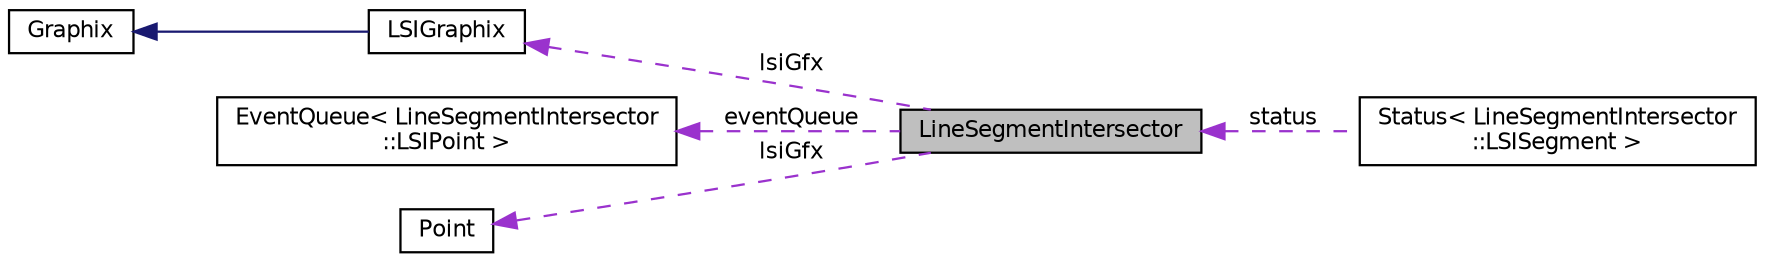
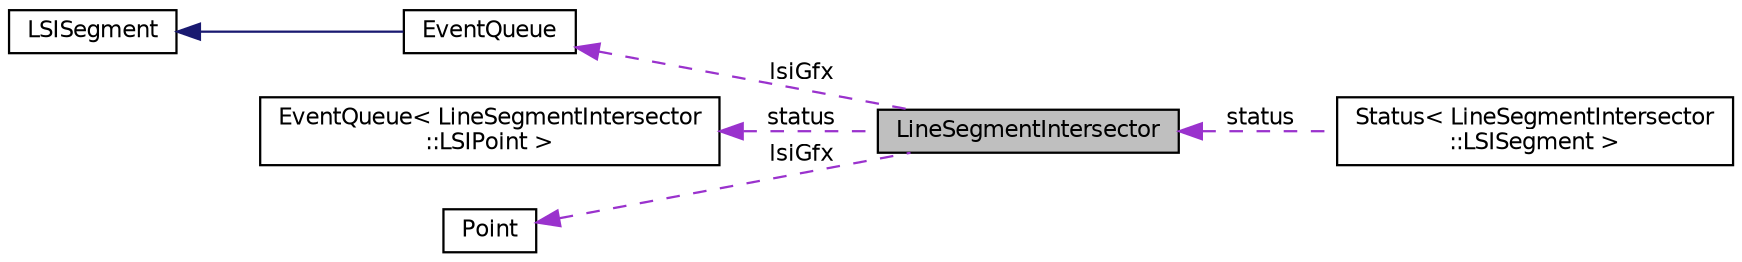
node "Graphix": label "Graphix" -> "LSISegment"
node "LSIGraphix": label "LSIGraphix" -> "EventQueue"
edge "LineSegmentIntersector" -> "EventQueue< LineSegmentIntersector ::LSIPoint >": label " eventQueue" -> " status"
